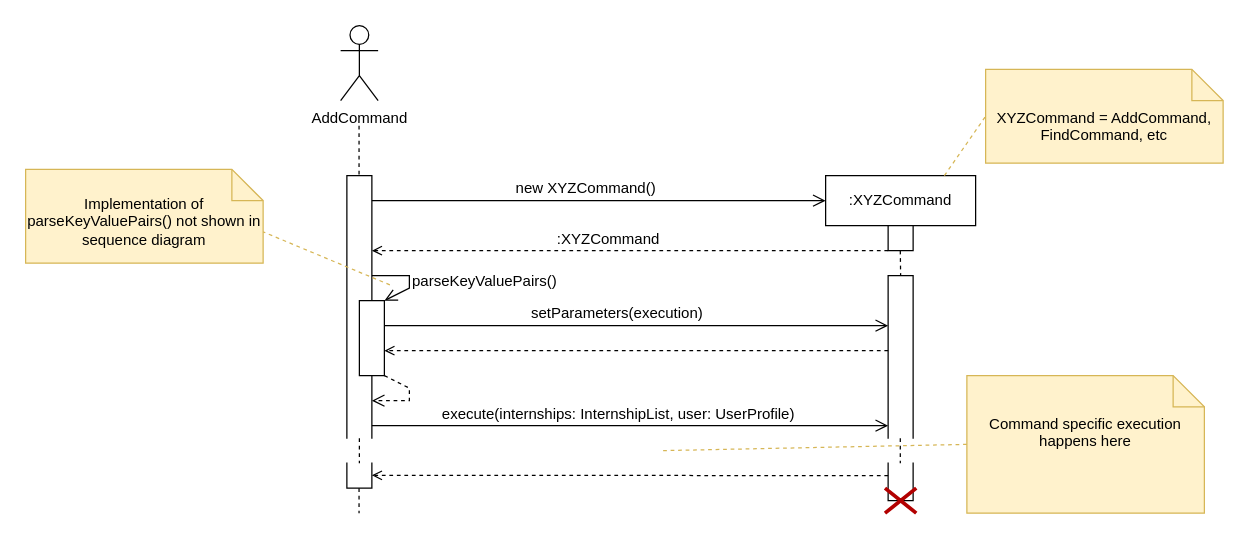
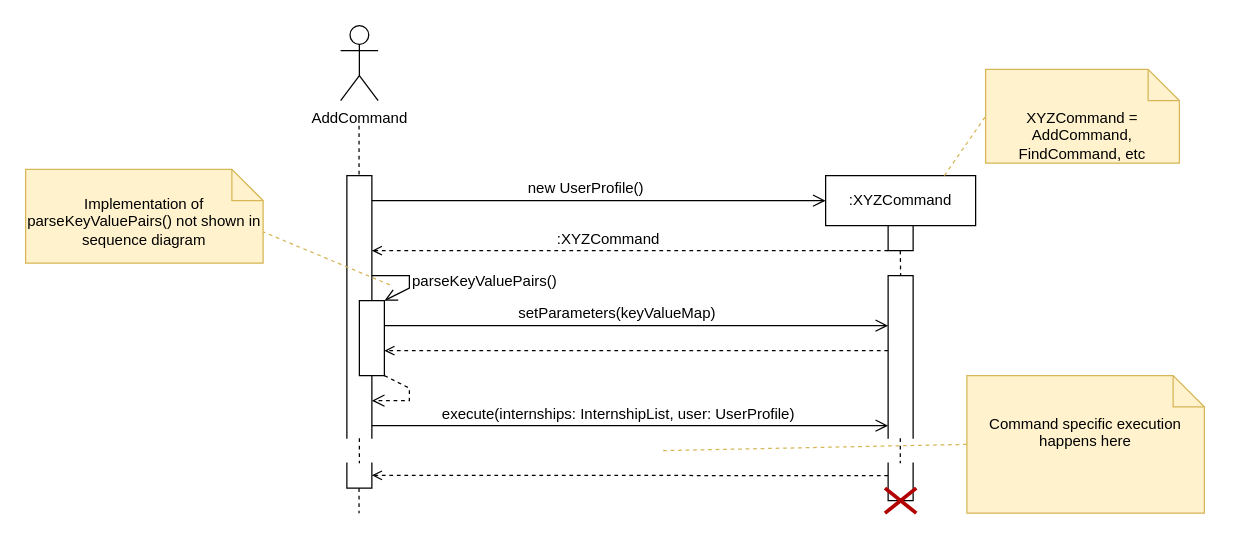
node "XYZCommand = AddCommand, FindCommand, etc": size 238x94 -> 194x94
node "new XYZCommand()": label "new XYZCommand()" -> "new UserProfile()"
node "setParameters(execution)": label "setParameters(execution)" -> "setParameters(keyValueMap)"
